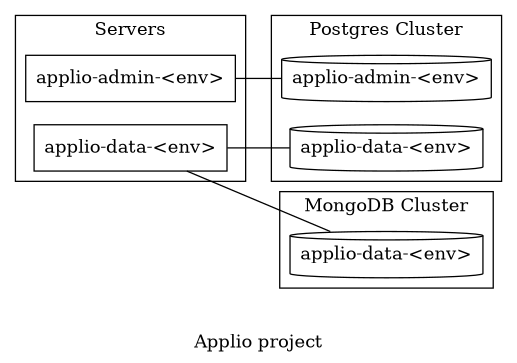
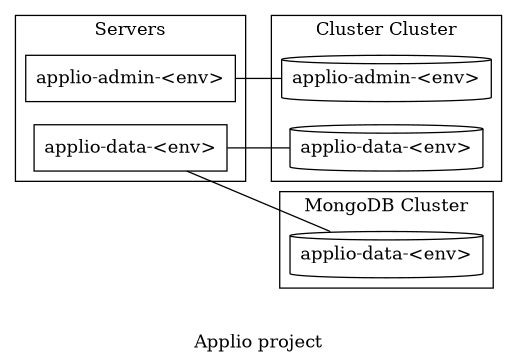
cluster "Postgres Cluster": label "Postgres Cluster" -> "Cluster Cluster"
